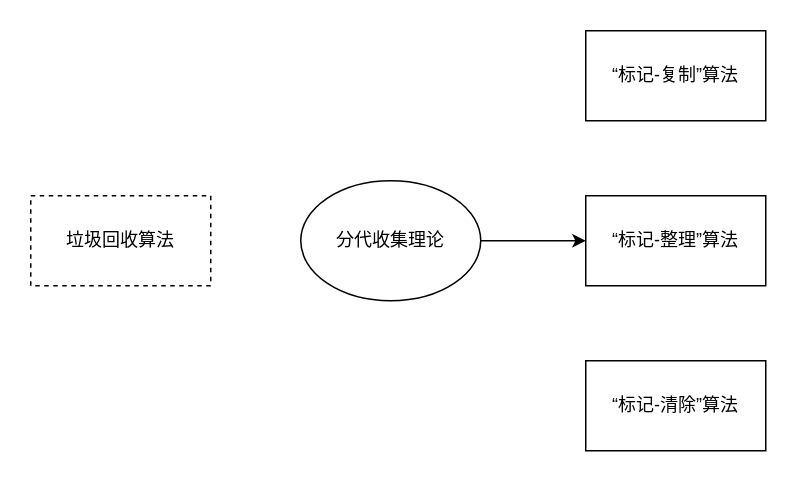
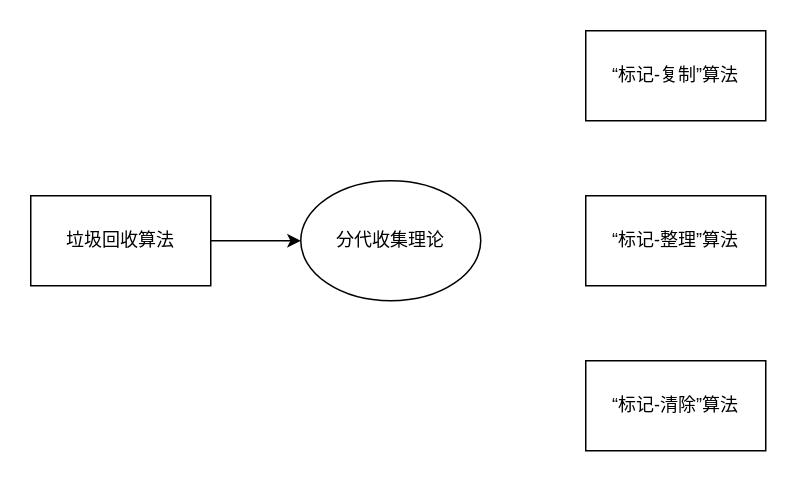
node "垃圾回收算法": style dashed -> solid
edge "垃圾回收算法" -> "分代收集理论": added
edge "分代收集理论" -> "“标记-整理”算法": removed
